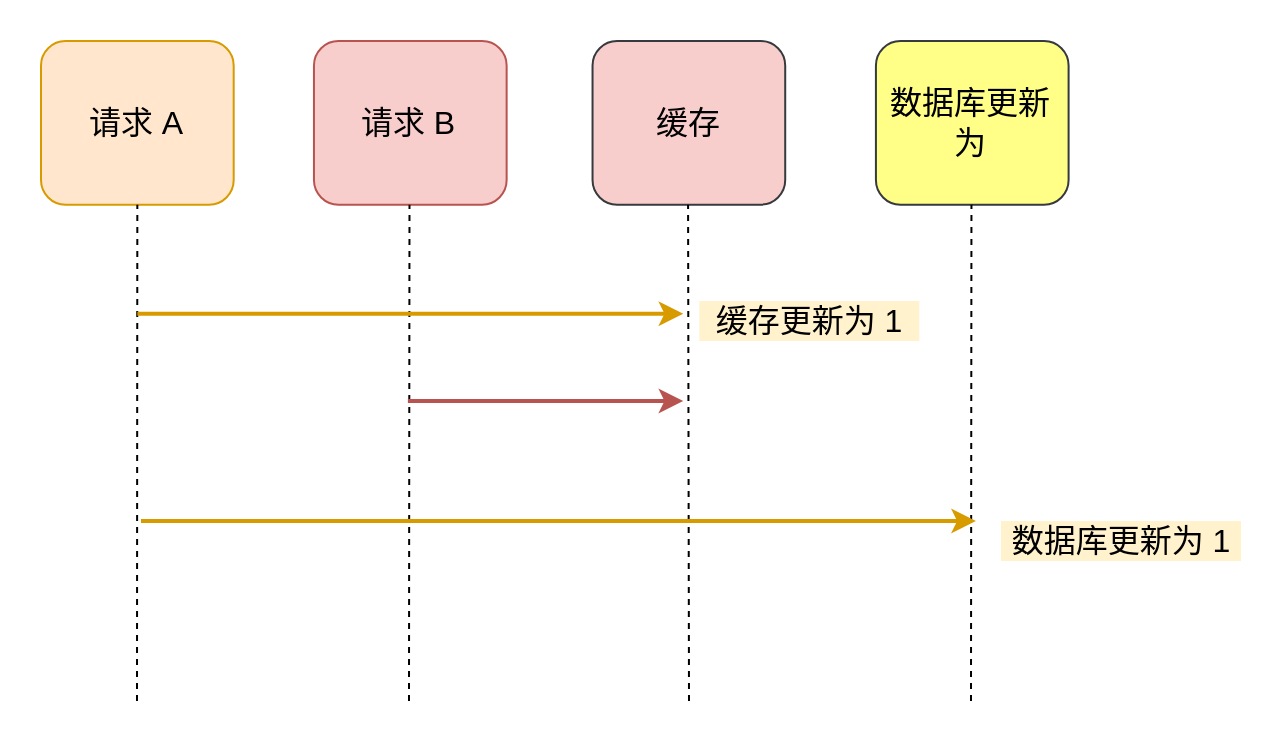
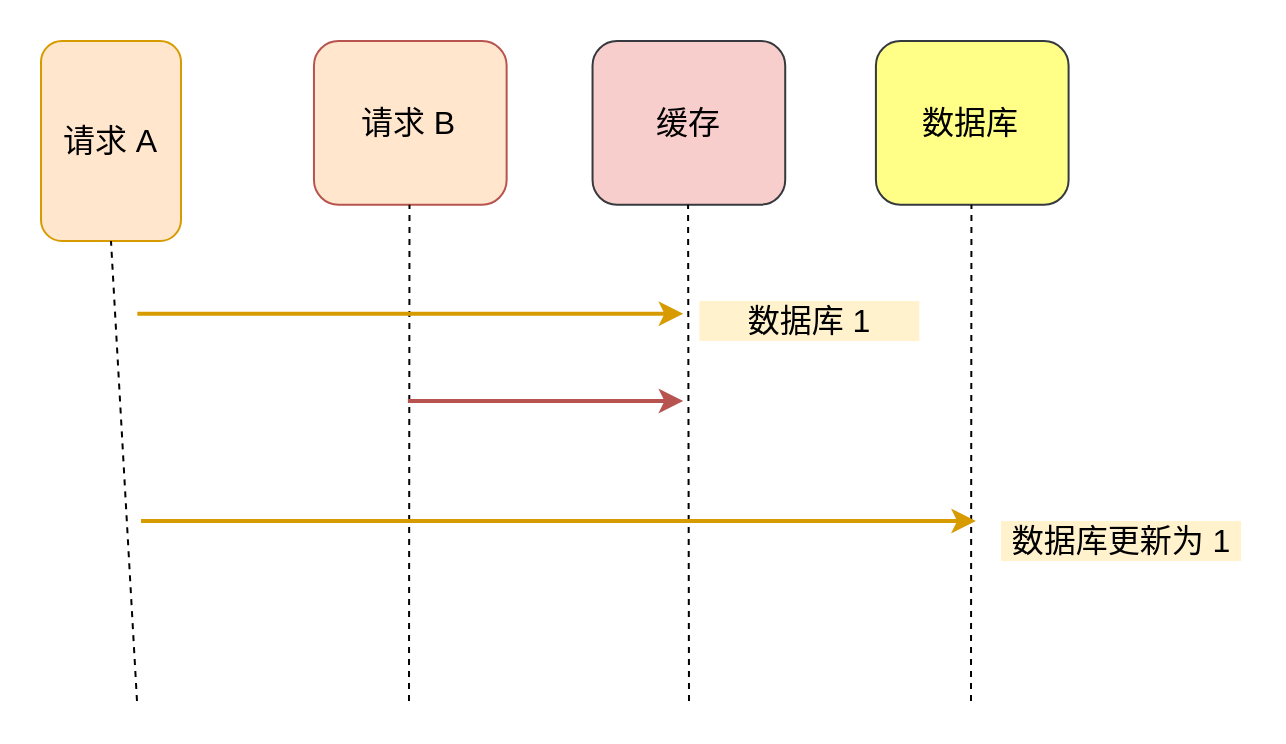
node "请求 A": size 193x164 -> 140x200
node "请求 B": fillcolor #f8cecc -> #ffe6cc
node "数据库更新为": label "数据库更新为" -> "数据库"
node "缓存更新为 1": label "缓存更新为 1" -> "数据库 1"
